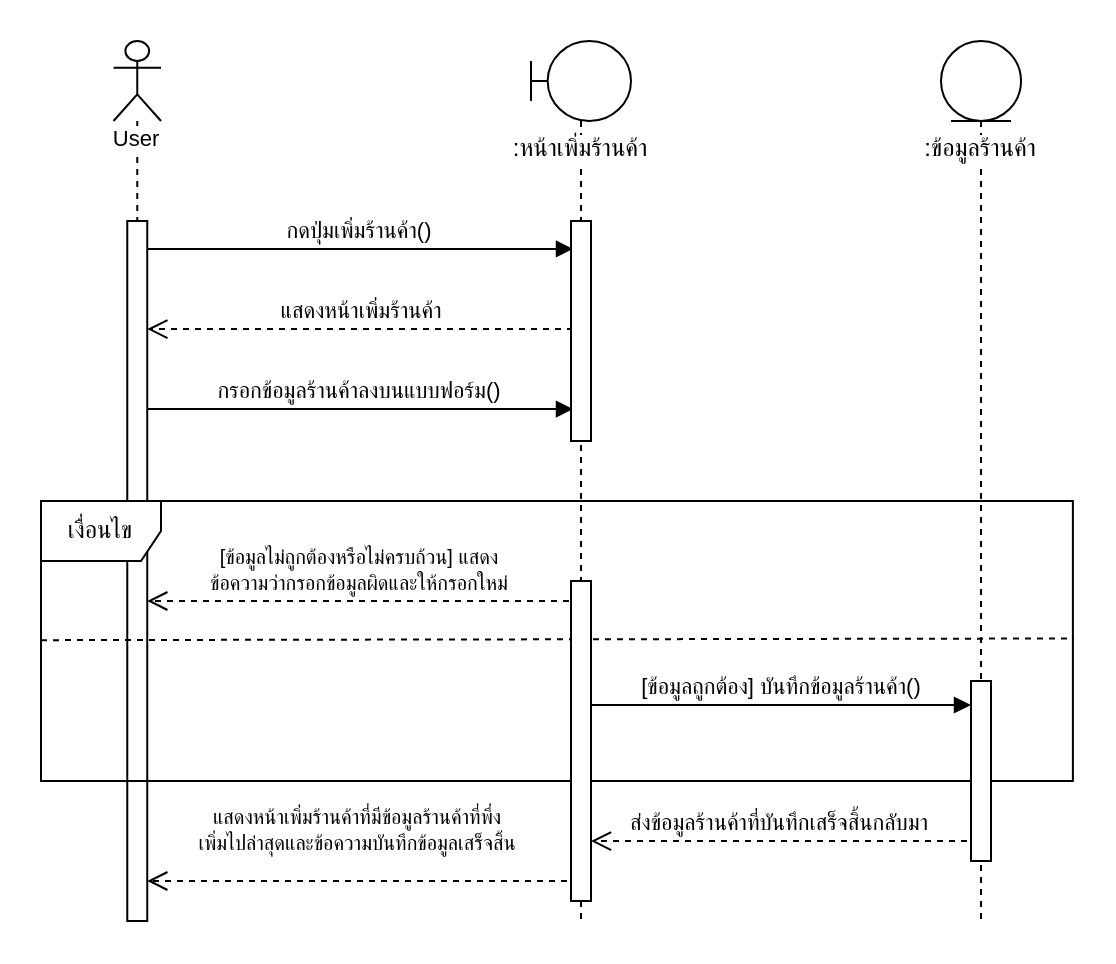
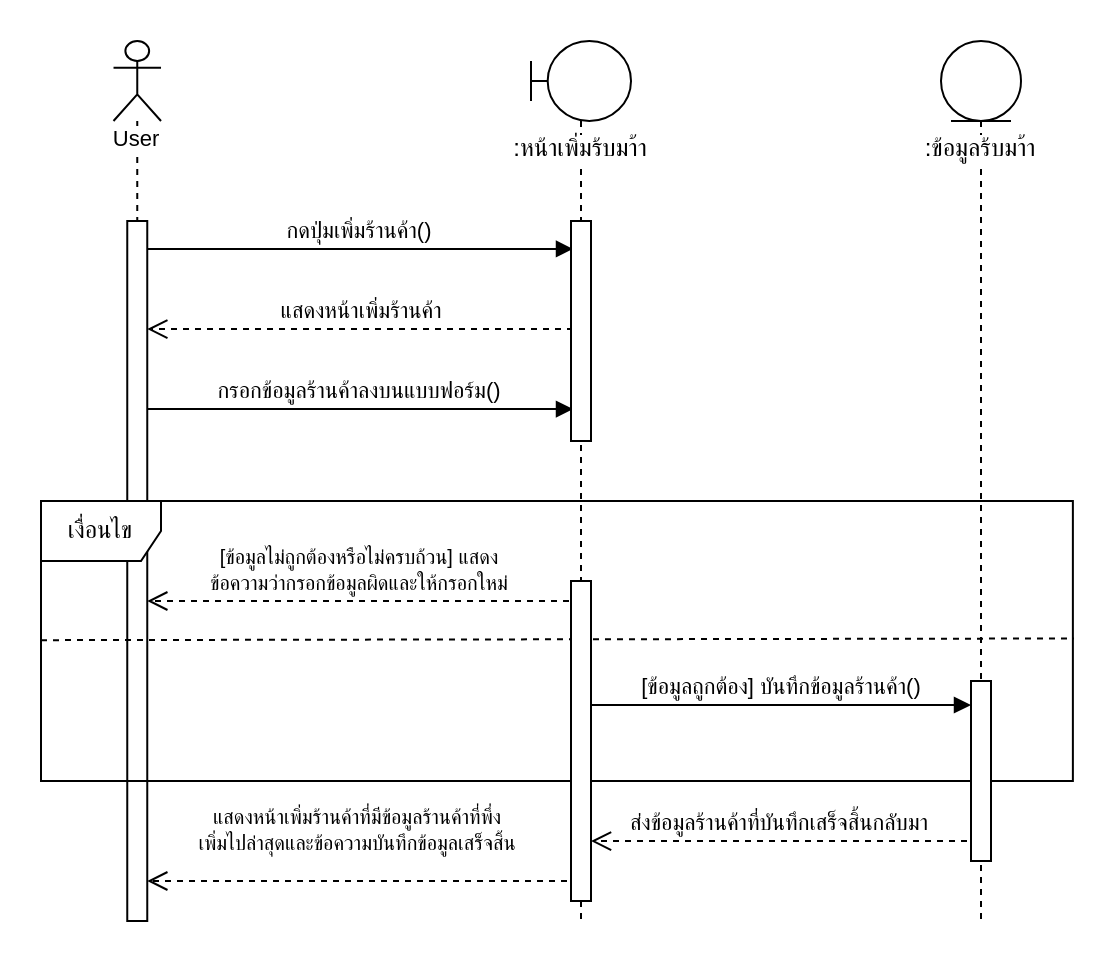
node ":หน้าเพิ่มร้านค้า": label ":หน้าเพิ่มร้านค้า" -> ":หน้าเพิ่มร้บมา้า"
node ":ข้อมูลร้านค้า": label ":ข้อมูลร้านค้า" -> ":ข้อมูลร้บมา้า"
